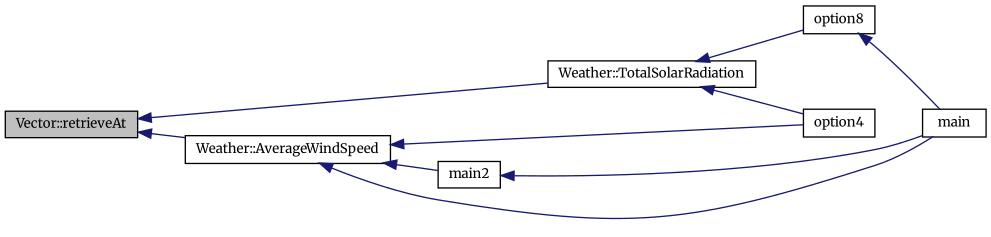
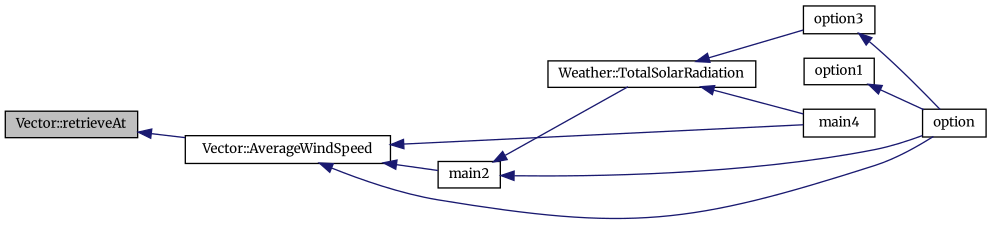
node "option8": label "option8" -> "option3"
node "option1": added
edge "Weather::TotalSolarRadiation" -> "Vector::retrieveAt": now "Weather::TotalSolarRadiation" -> "main2"
node "option4": label "option4" -> "main4"
node "main": label "main" -> "option"
node "Weather::AverageWindSpeed": label "Weather::AverageWindSpeed" -> "Vector::AverageWindSpeed"
